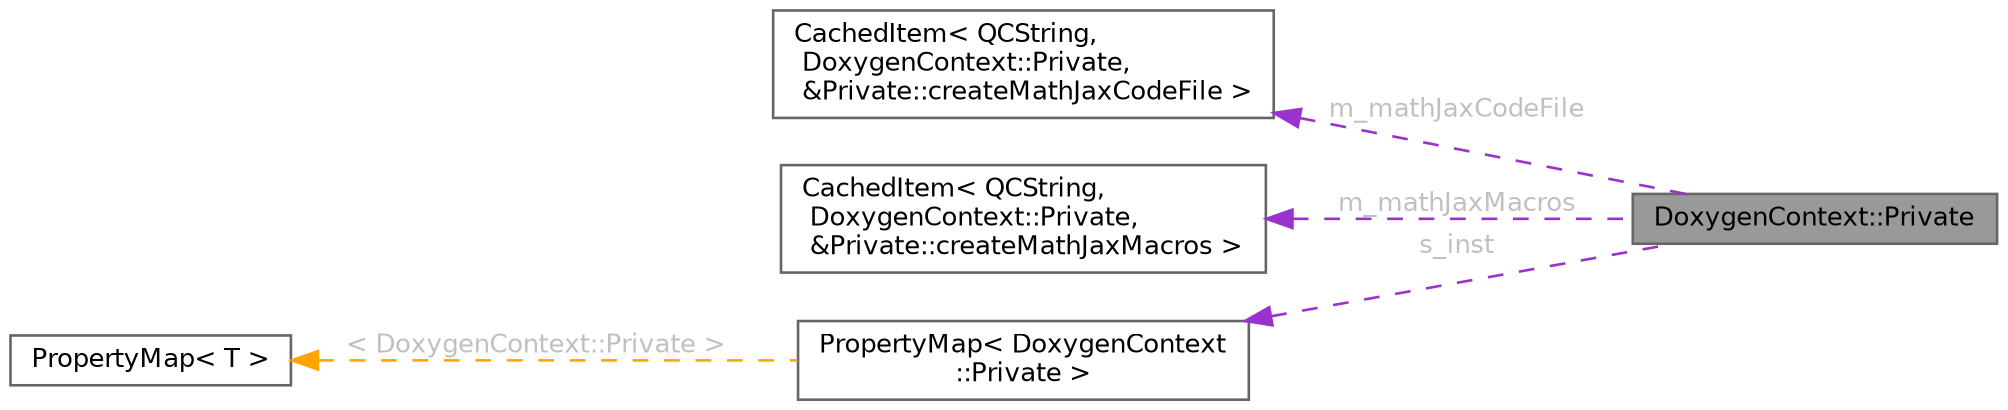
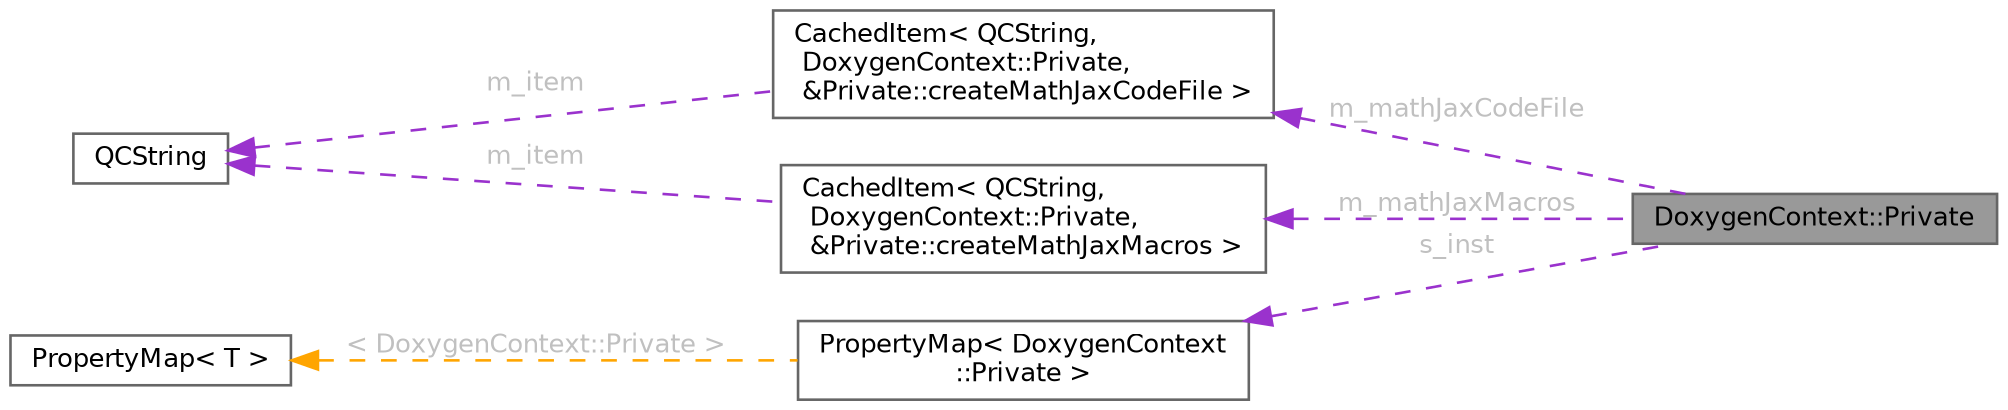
node "QCString": added
